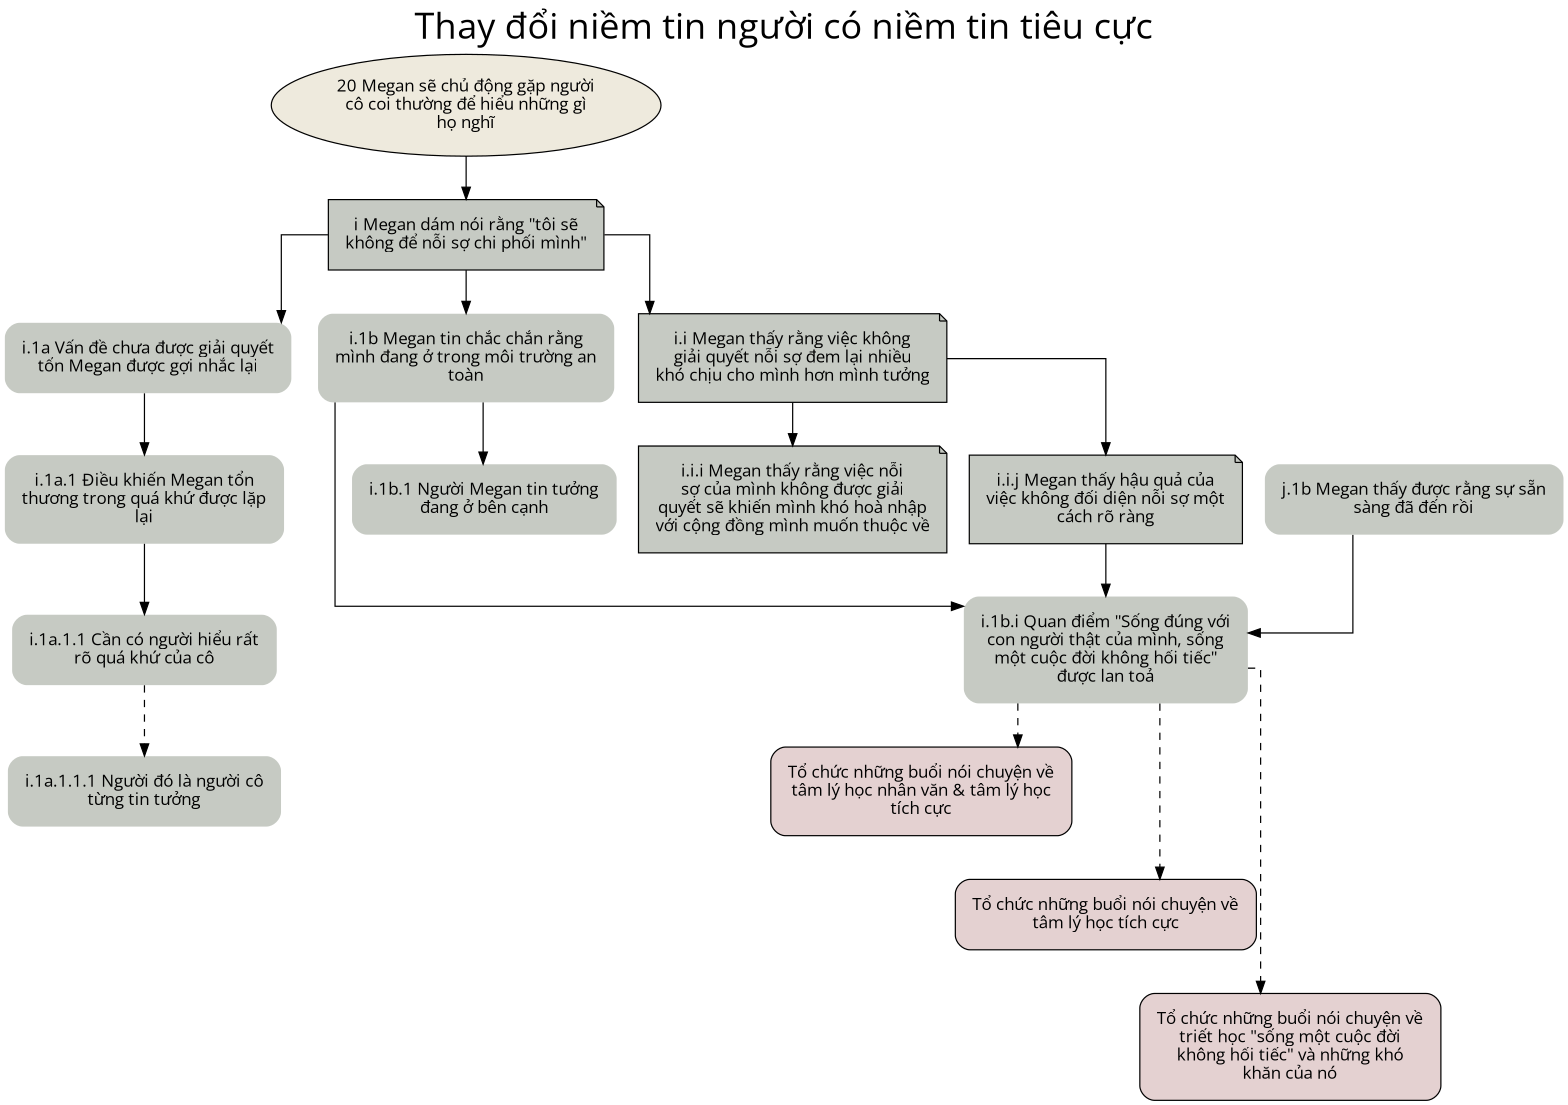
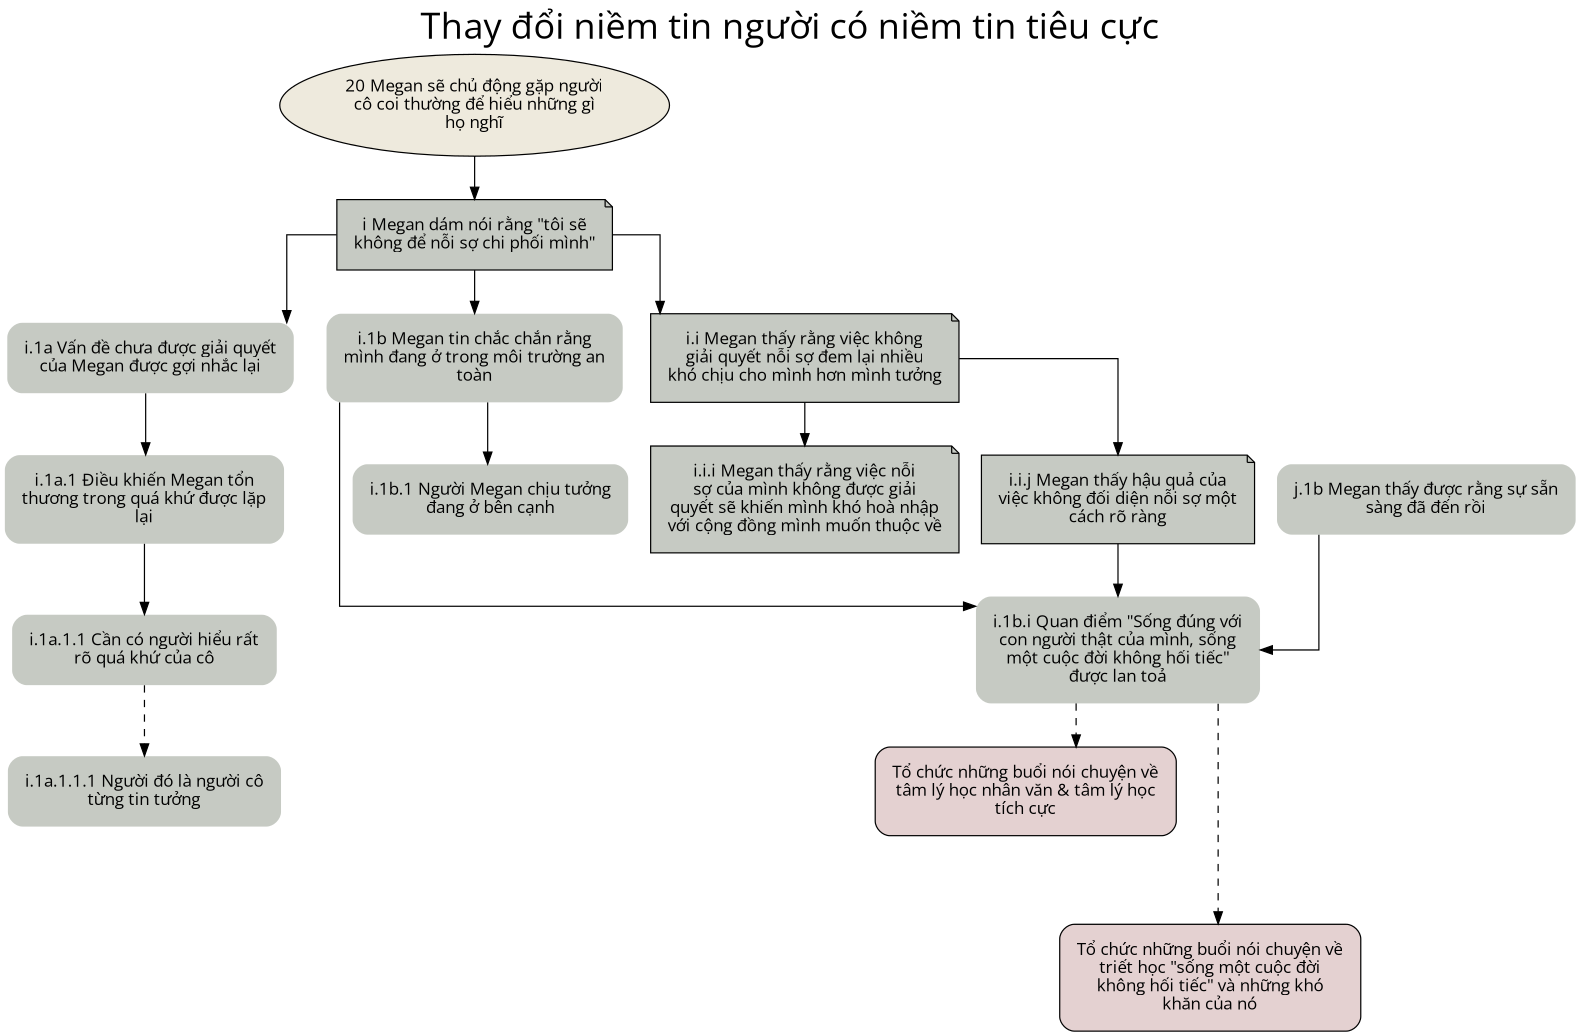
node "i.1a Vấn đề chưa được giải quyết tổn Megan được gợi nhắc lại": label "i.1a Vấn đề chưa được giải quyết tổn Megan được gợi nhắc lại" -> "i.1a Vấn đề chưa được giải quyết của Megan được gợi nhắc lại"
node "i.1b.1 Người Megan tin tưởng đang ở bên cạnh": label "i.1b.1 Người Megan tin tưởng đang ở bên cạnh" -> "i.1b.1 Người Megan chịu tưởng đang ở bên cạnh"
node "Tổ chức những buổi nói chuyện về tâm lý học tích cực": removed
